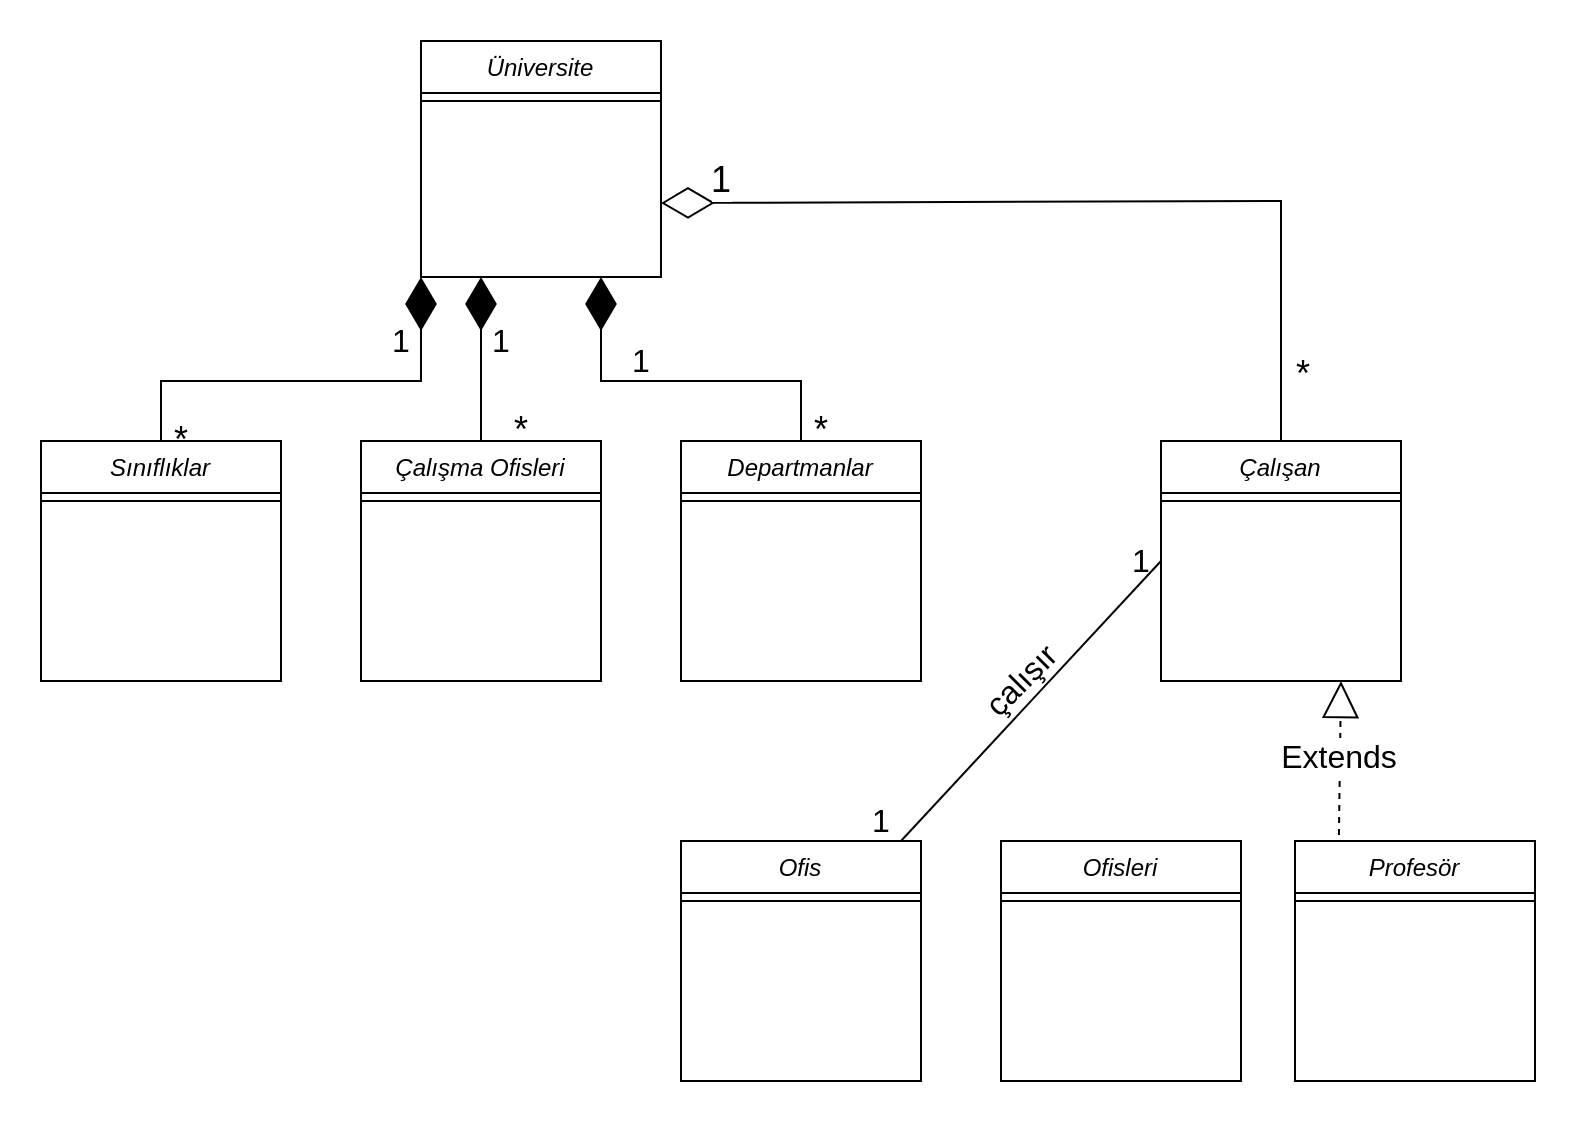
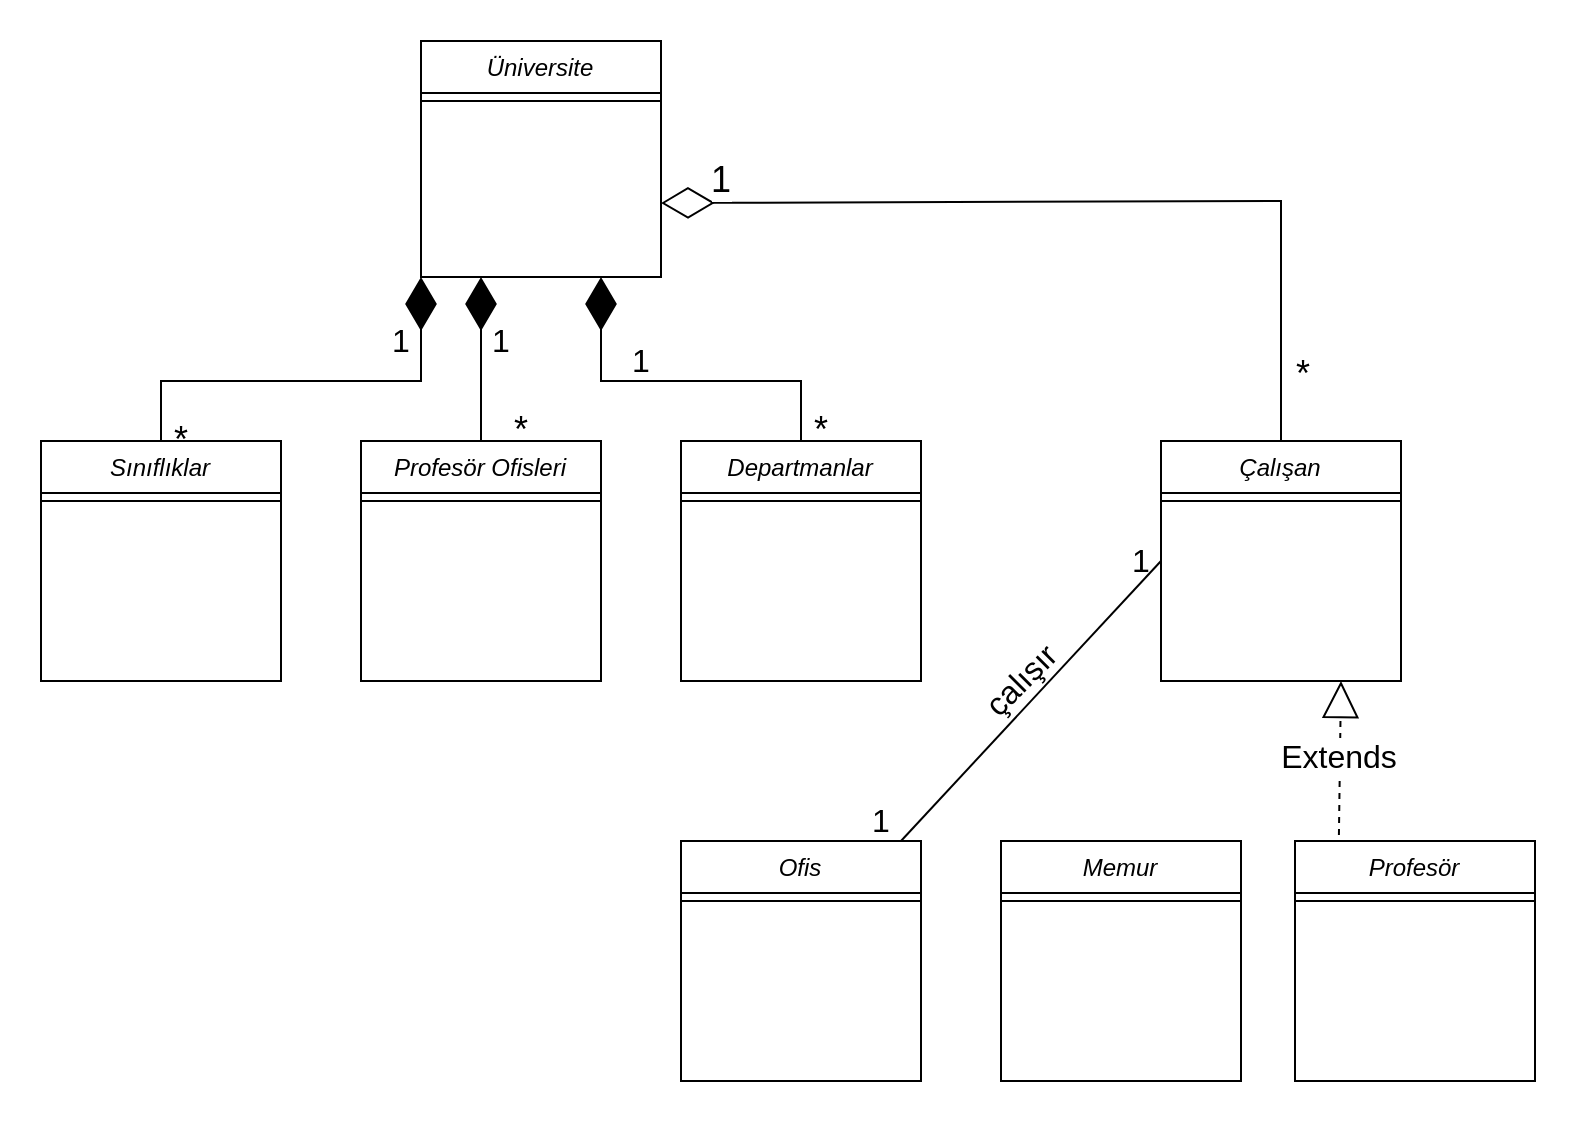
node "Çalışma Ofisleri": label "Çalışma Ofisleri" -> "Profesör Ofisleri"
node "Ofisleri": label "Ofisleri" -> "Memur"
